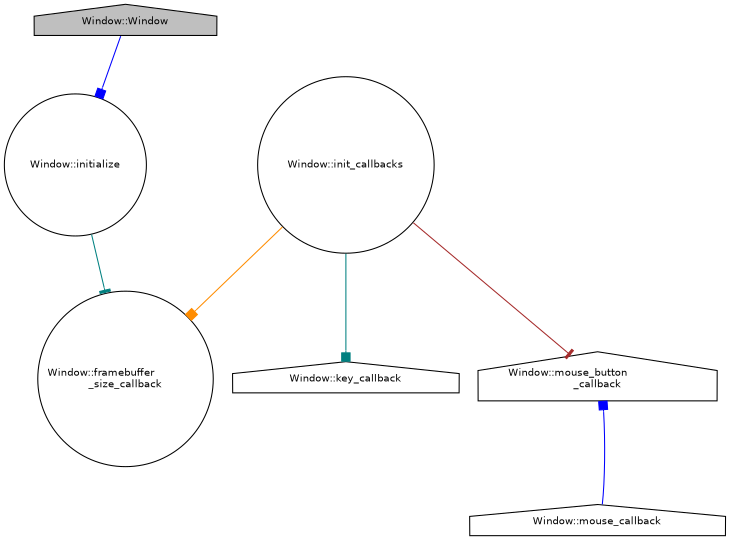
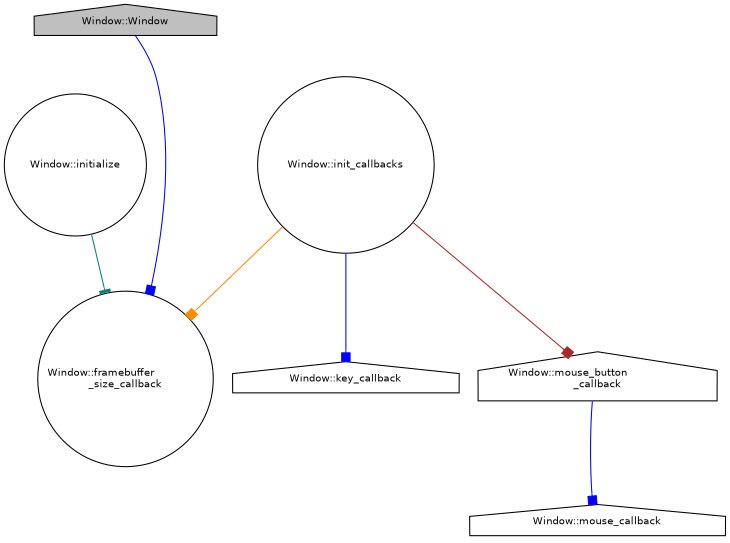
edge "Window::Window" -> "Window::initialize": now "Window::Window" -> "Window::framebuffer _size_callback"
edge "Window::init_callbacks" -> "Window::mouse_button _callback": arrowhead tee -> box
edge "Window::init_callbacks" -> "Window::key_callback": color teal -> blue
edge "Window::mouse_callback" -> "Window::mouse_button _callback": reversed
